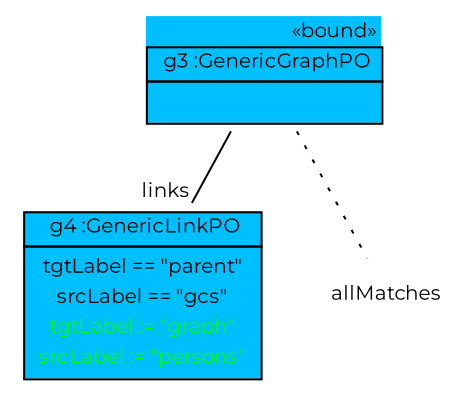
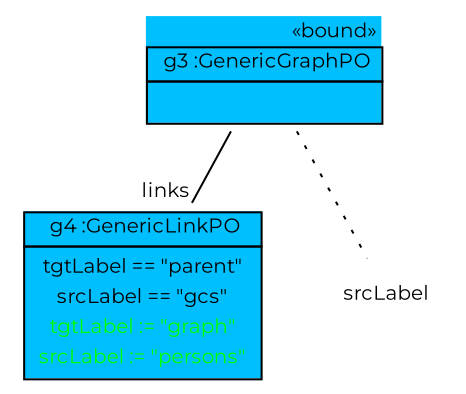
node "allMatches": label "allMatches" -> "srcLabel"
